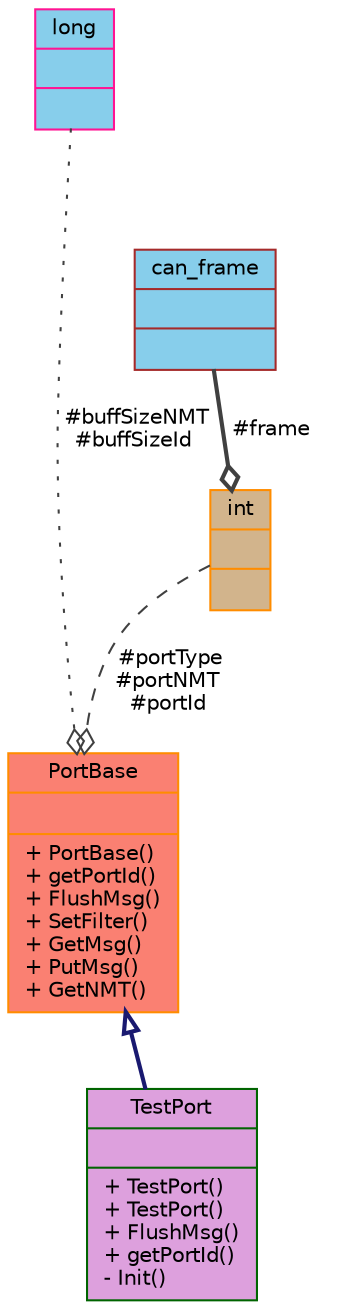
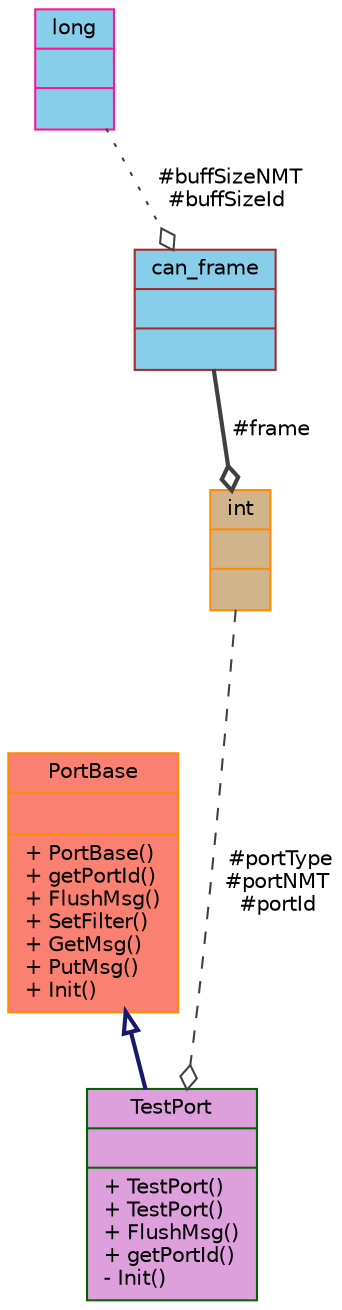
edge "long" -> "PortBase": now "long" -> "can_frame"
edge "int" -> "PortBase": now "int" -> "TestPort"
node "PortBase": text "+ GetNMT()" -> "+ Init()"
